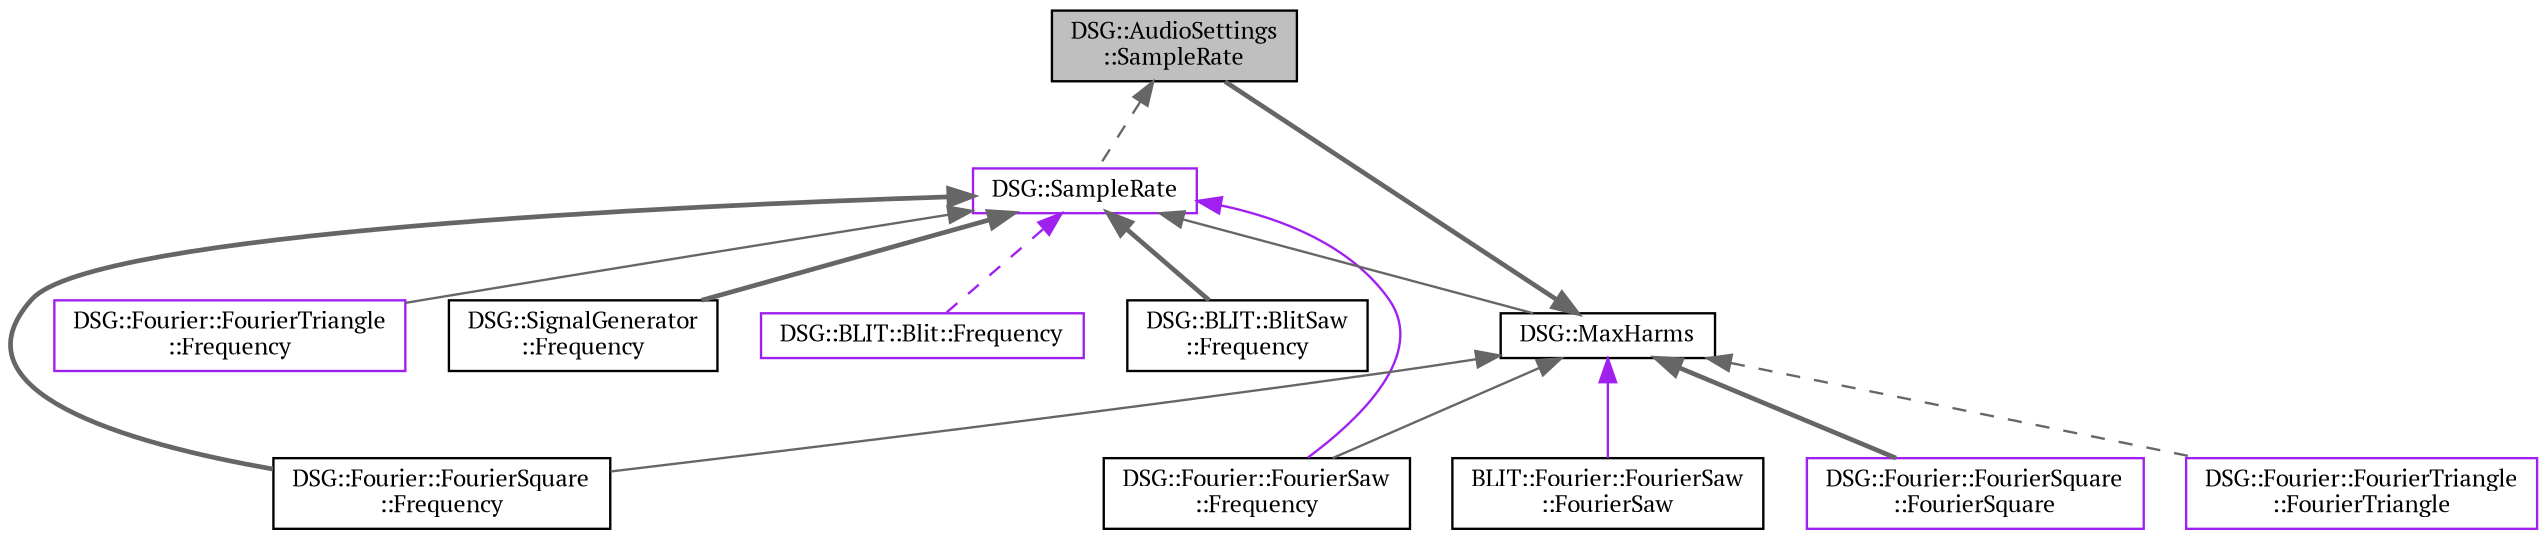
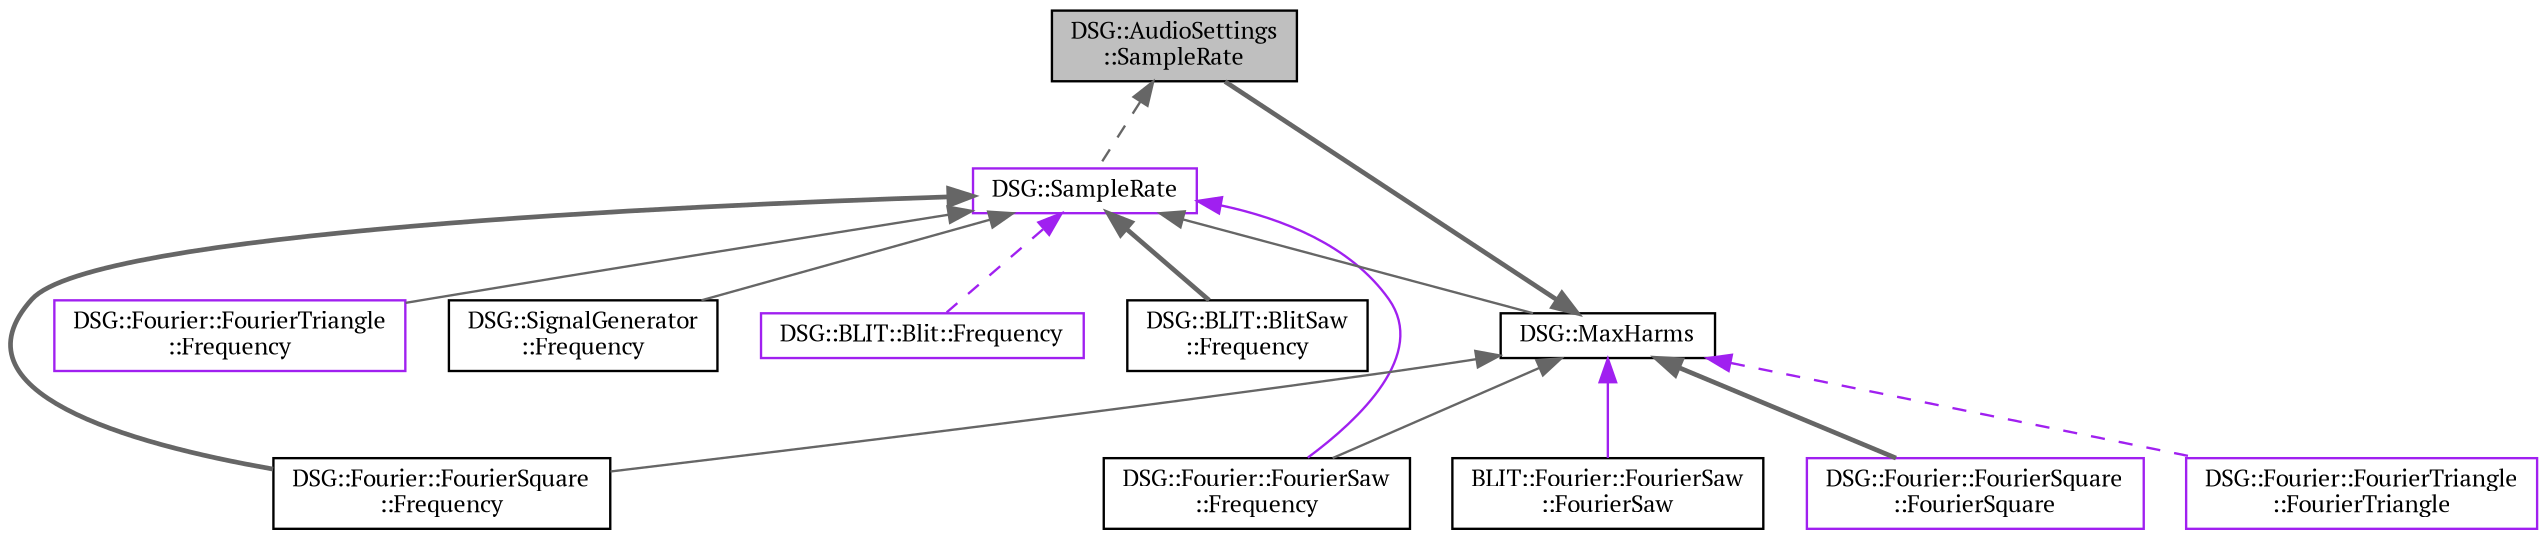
edge "DSG::SignalGenerator ::Frequency" -> "DSG::SampleRate": style bold -> solid
edge "DSG::Fourier::FourierTriangle ::FourierTriangle" -> "DSG::MaxHarms": color gray40 -> purple
